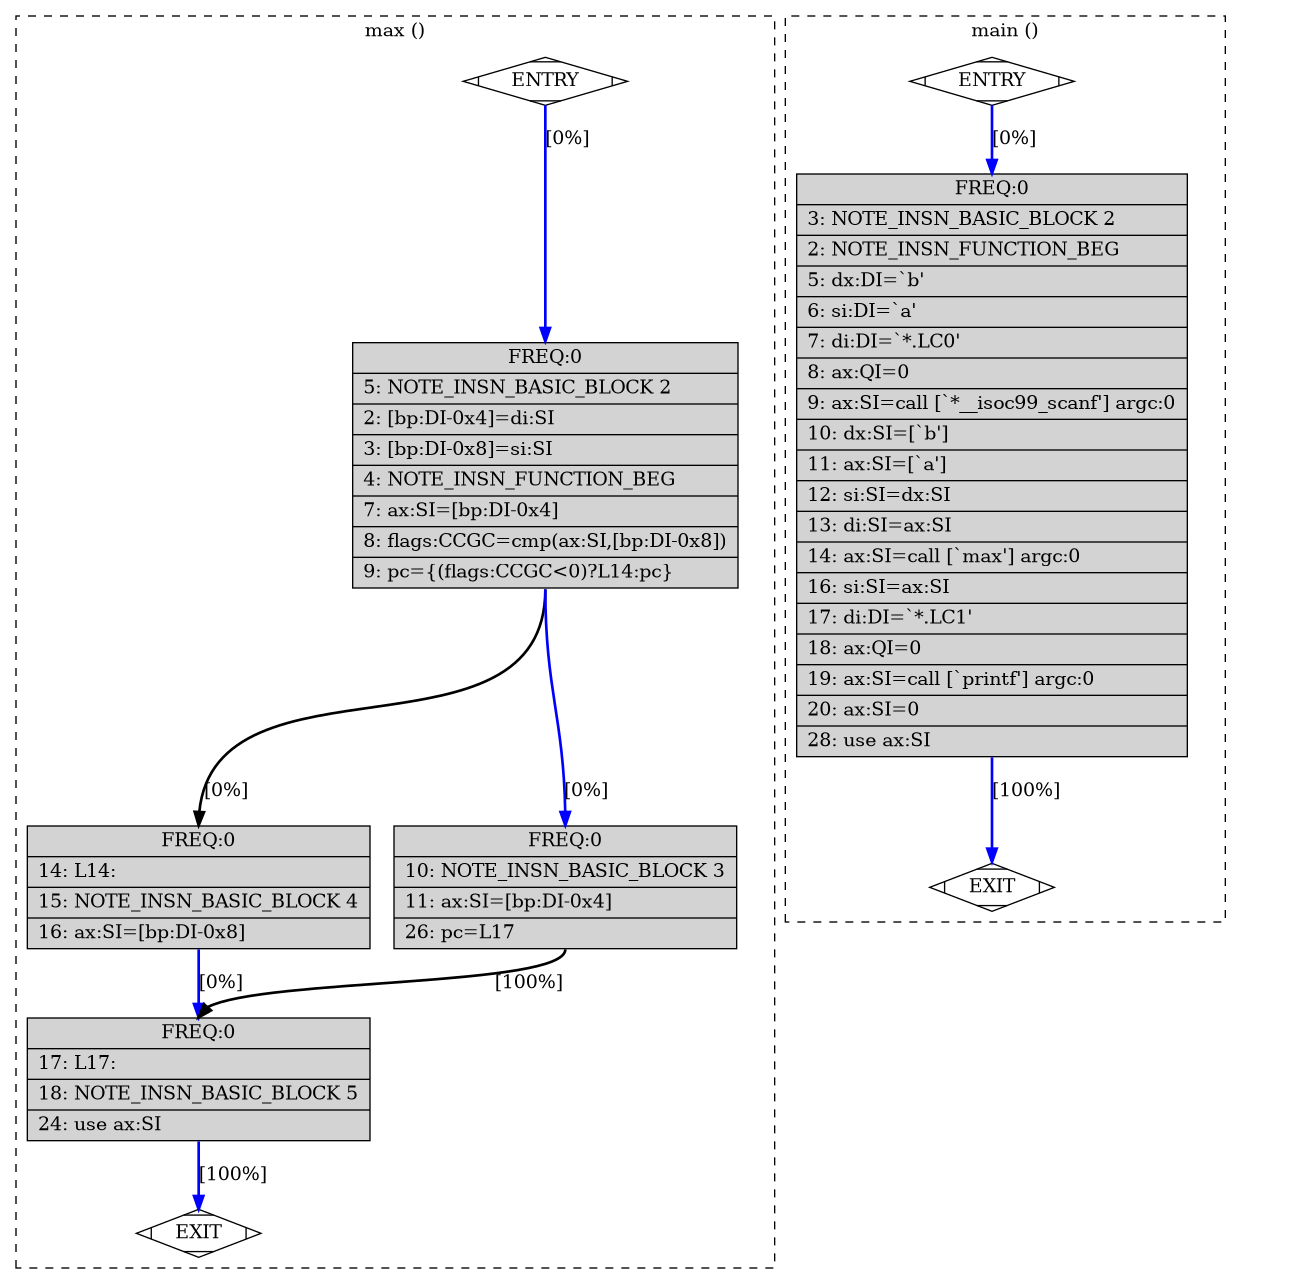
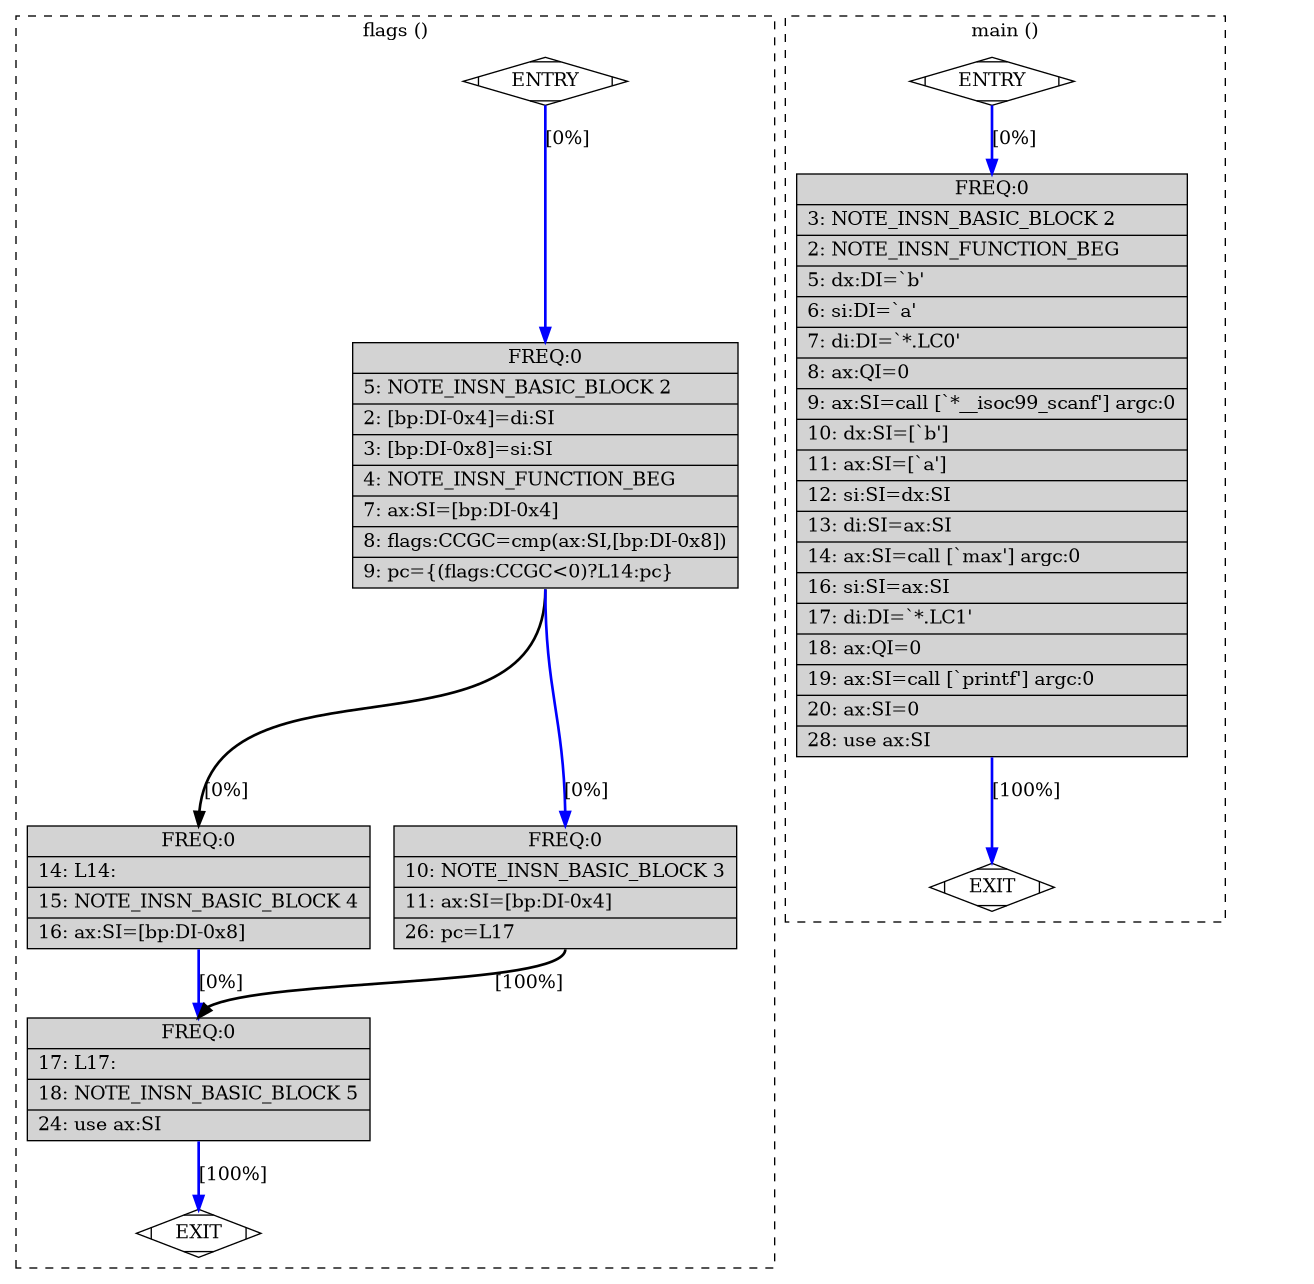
cluster "max ()": label "max ()" -> "flags ()"
